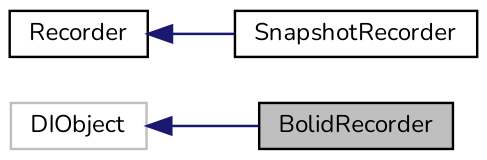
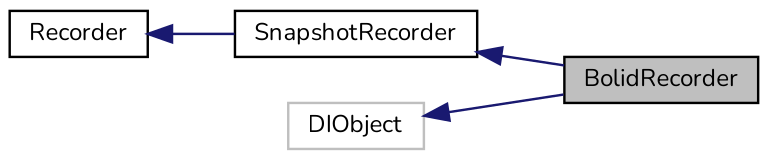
edge "BolidRecorder" -> "SnapshotRecorder": added
